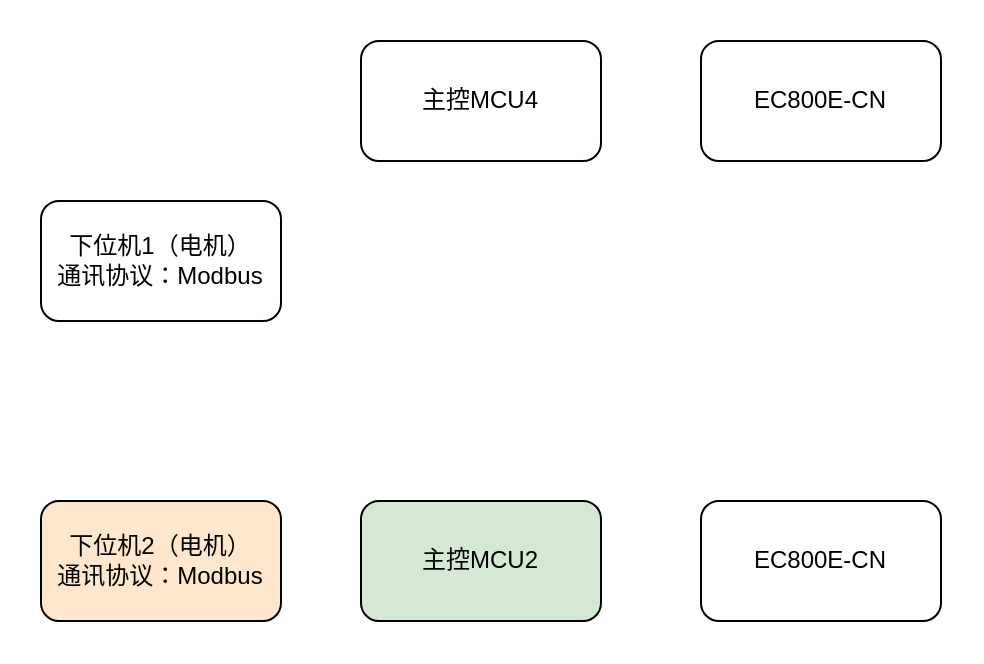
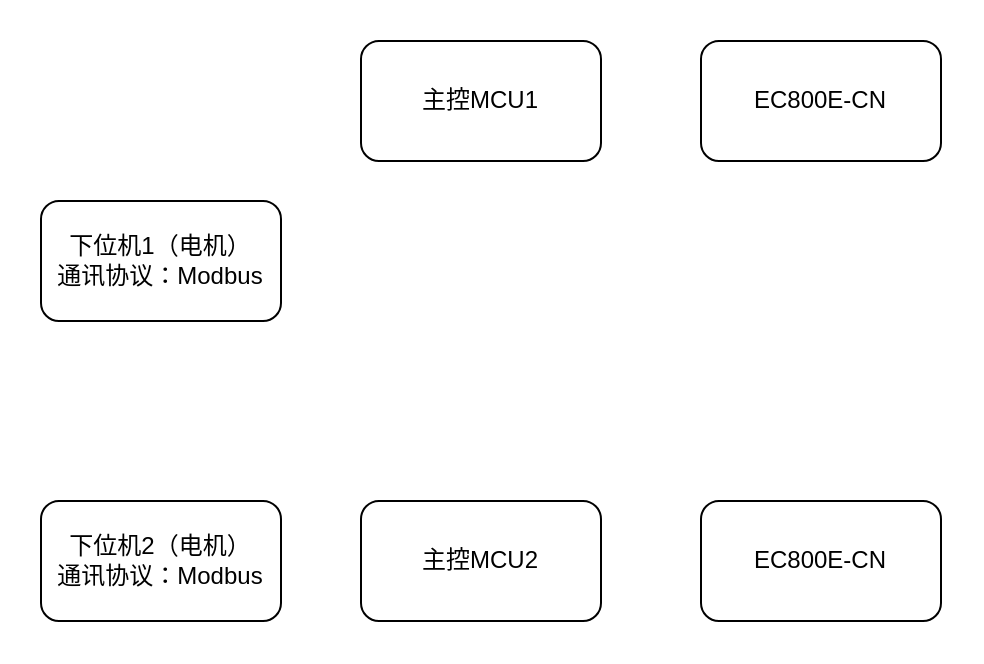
node "主控MCU4": label "主控MCU4" -> "主控MCU1"
node "下位机2（电机） 通讯协议：Modbus": fillcolor #ffe6cc -> #ffffff
node "主控MCU2": fillcolor #d5e8d4 -> #ffffff
